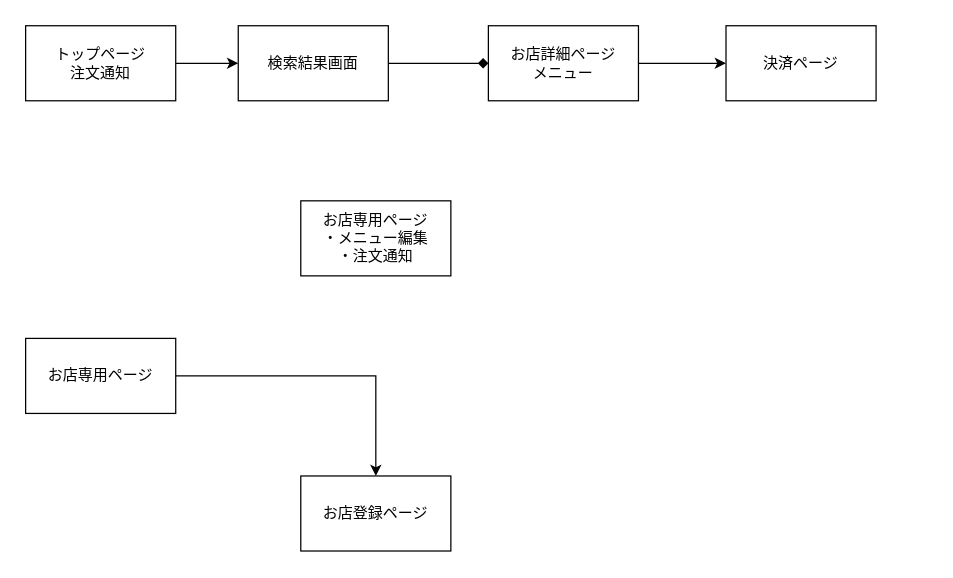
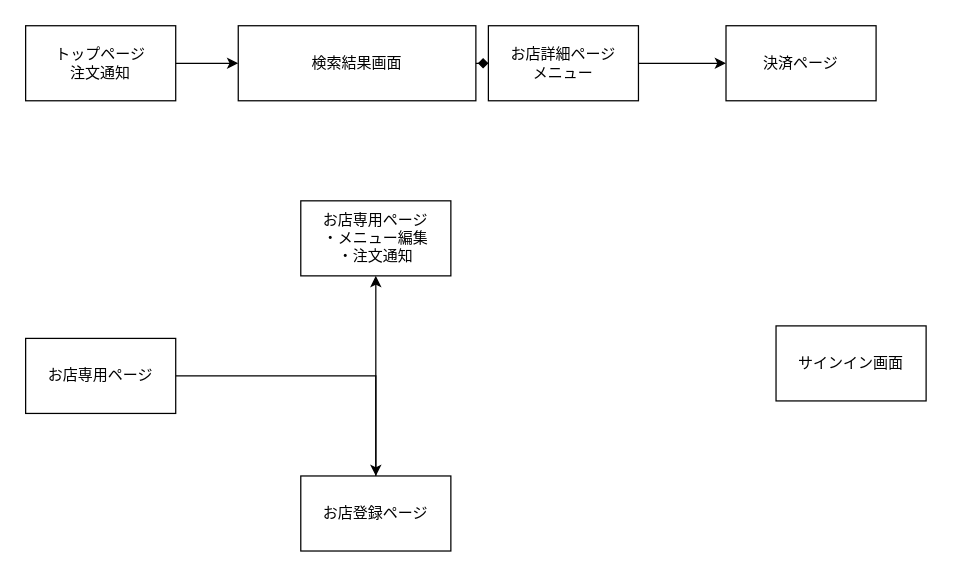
node "検索結果画面": size 150x75 -> 238x75
edge "お店登録ページ" -> "お店専用ページ ・メニュー編集 ・注文通知": added
node "サインイン画面": added
